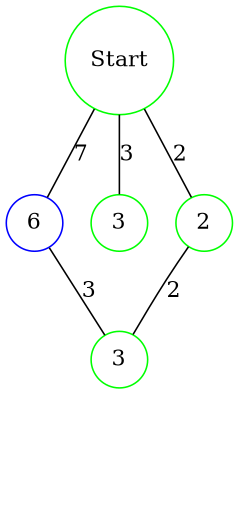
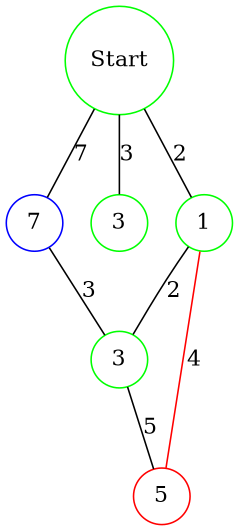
node "6": label "6" -> "7"
node "2": label "2" -> "1"
node "5": added
